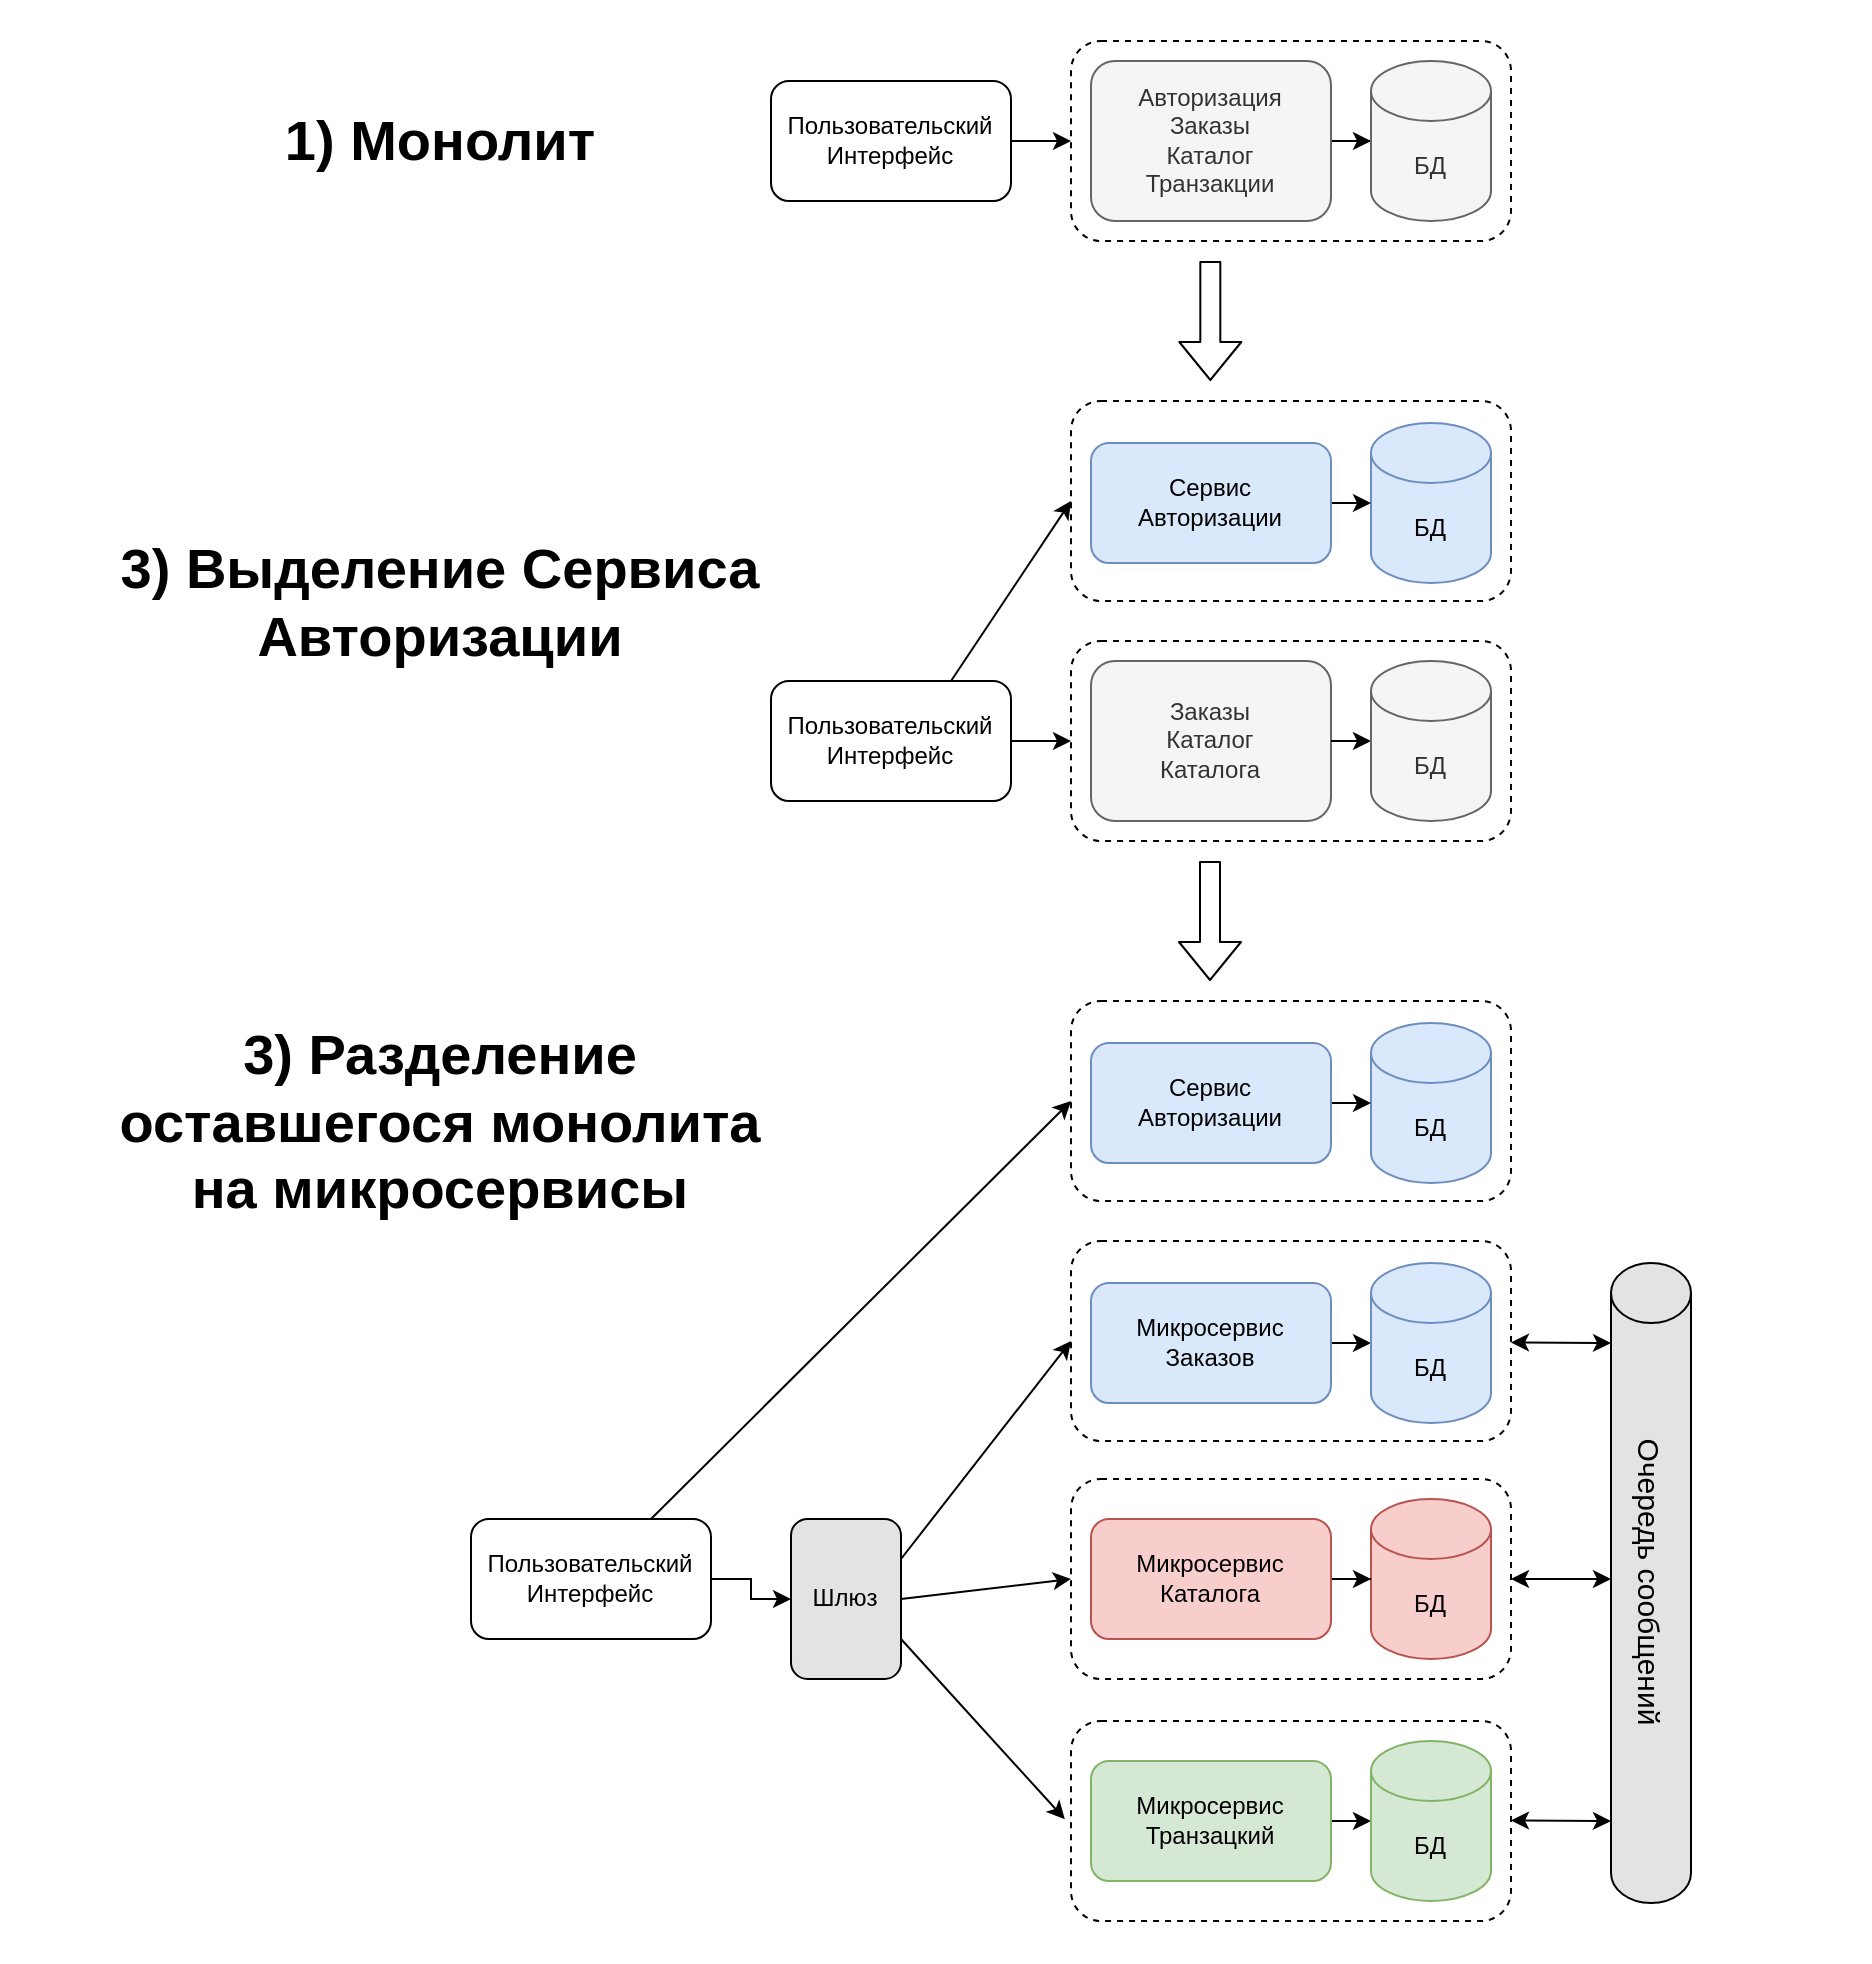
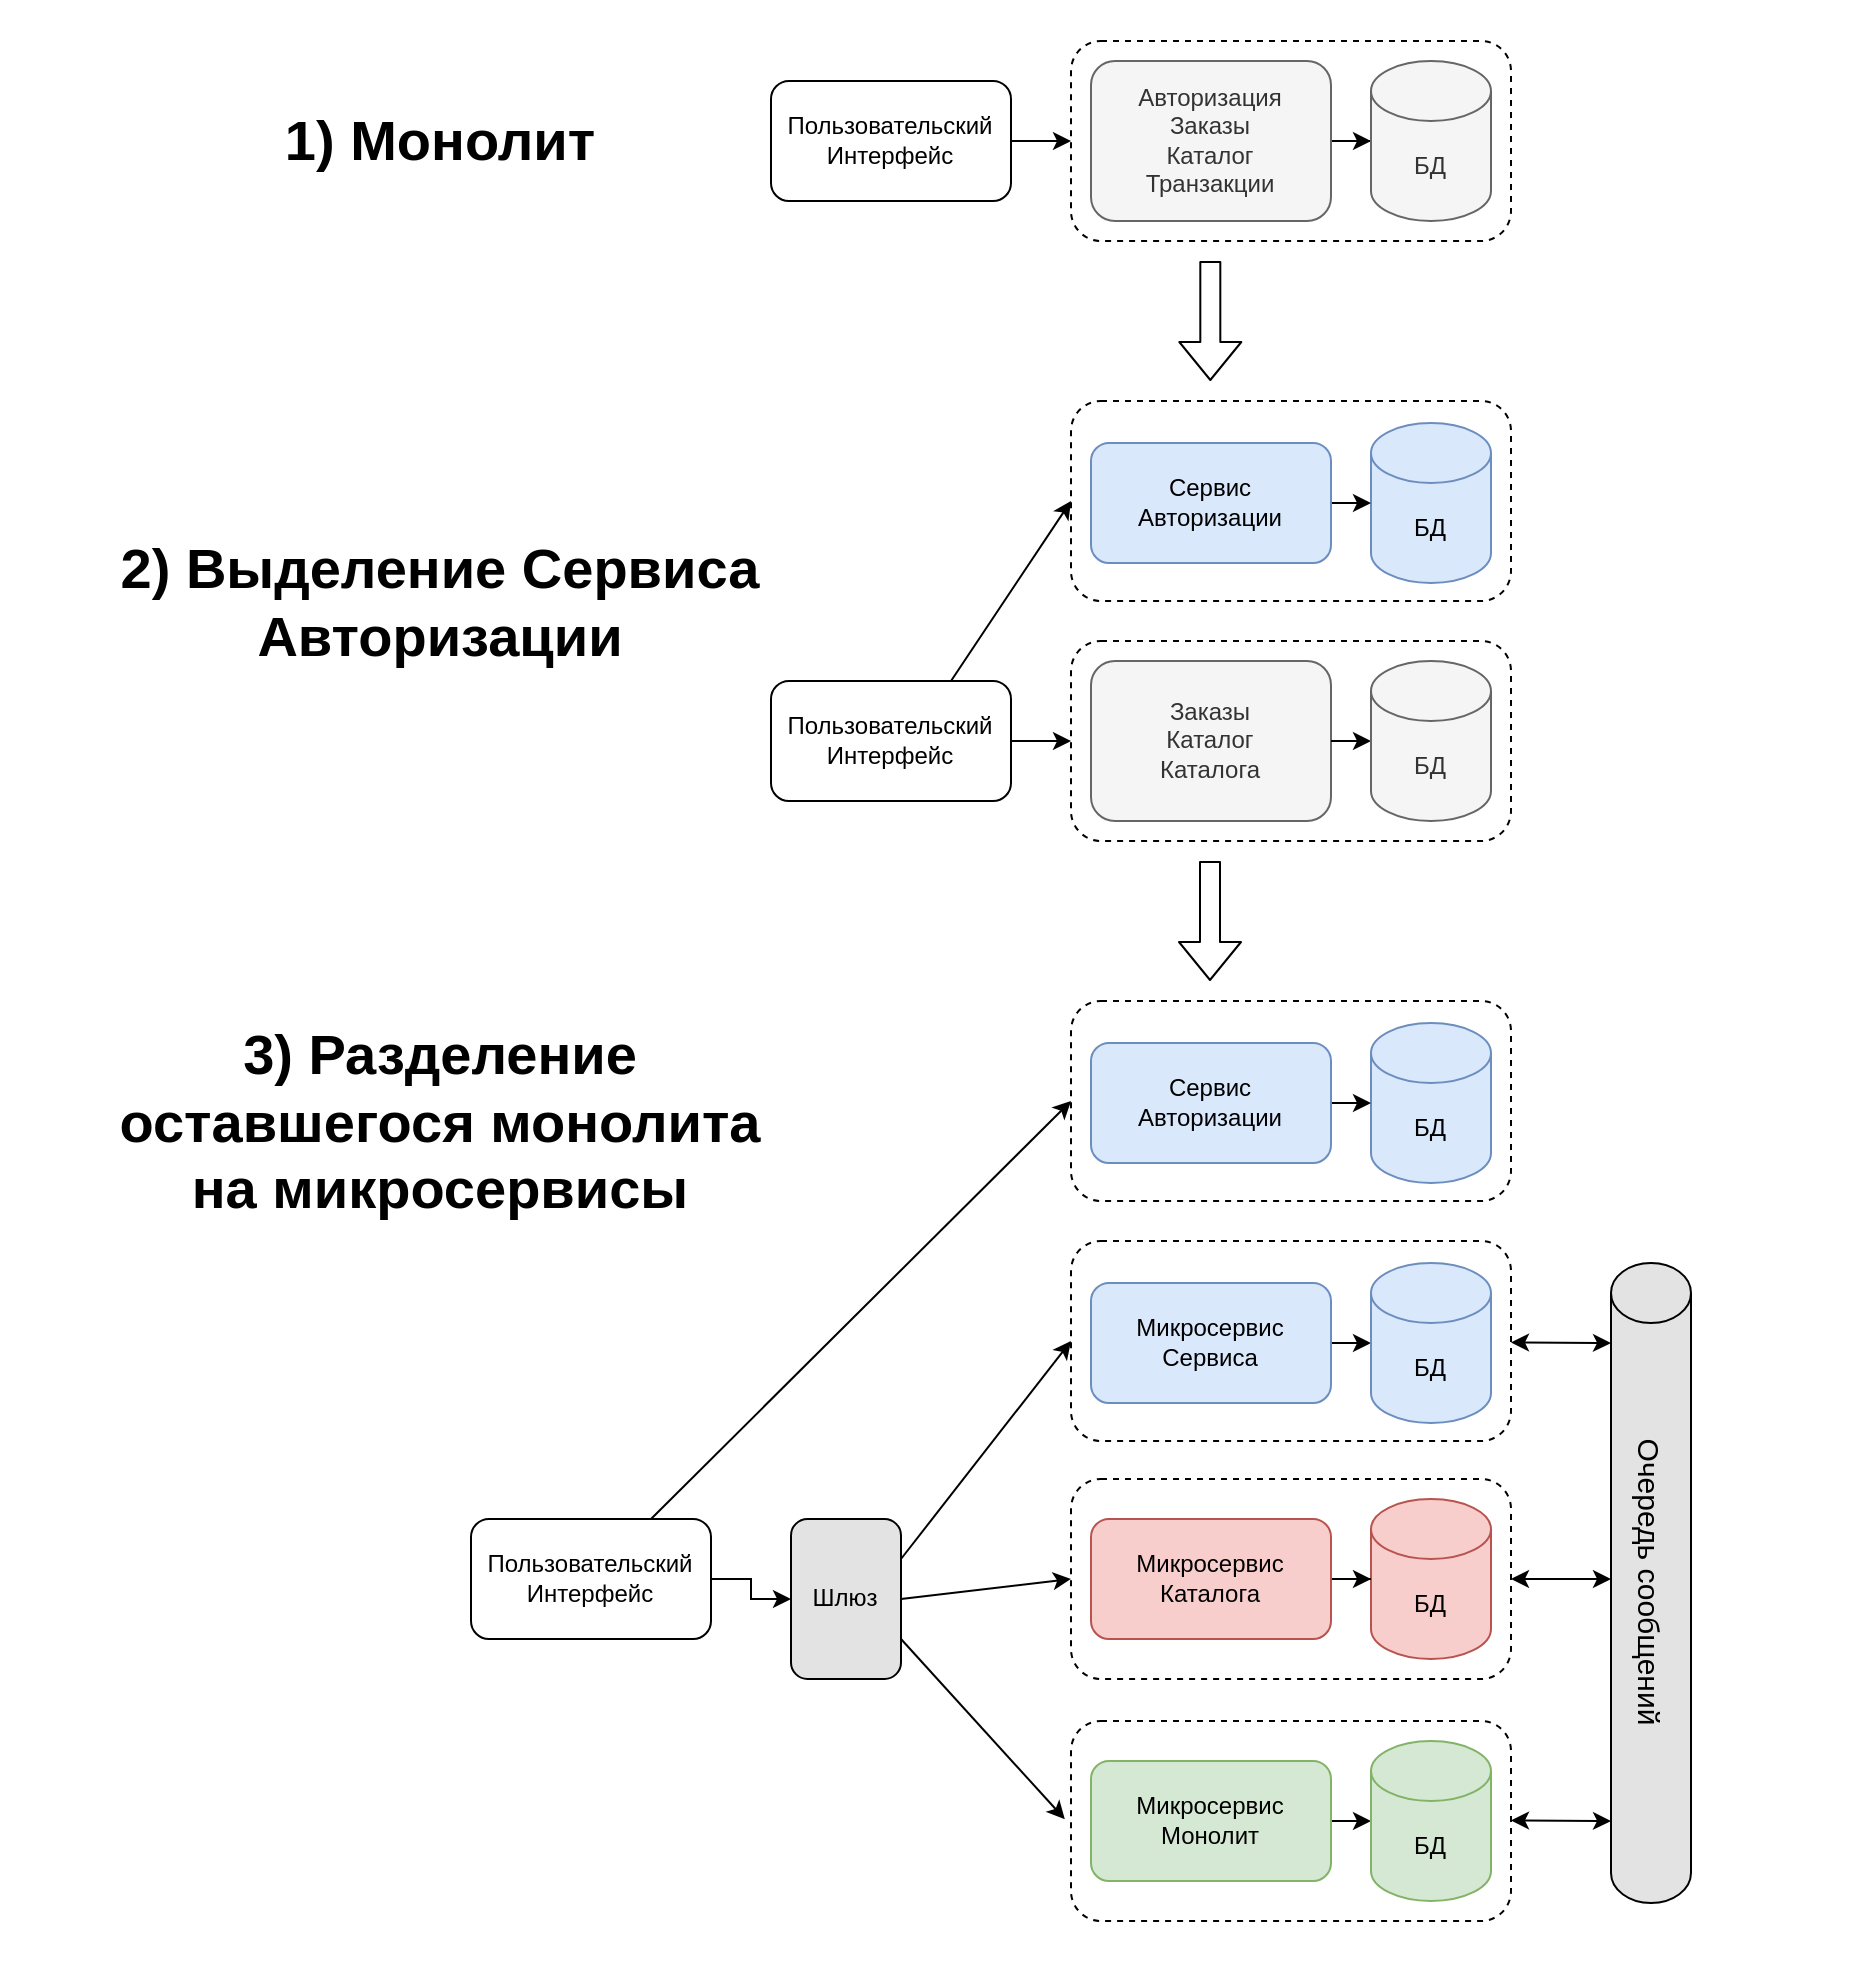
node "3) Выделение Сервиса Авторизации": label "3) Выделение Сервиса Авторизации" -> "2) Выделение Сервиса Авторизации"
node "Микросервис Заказов": label "Микросервис Заказов" -> "Микросервис Сервиса"
node "Микросервис Транзацкий": label "Микросервис Транзацкий" -> "Микросервис Монолит"
